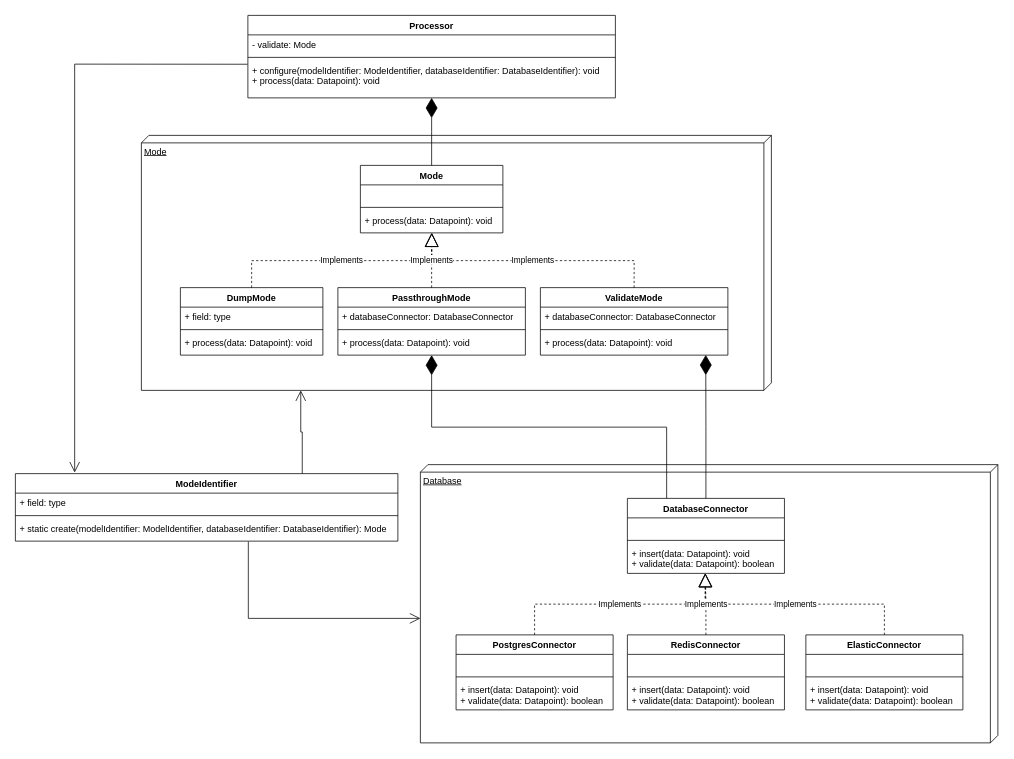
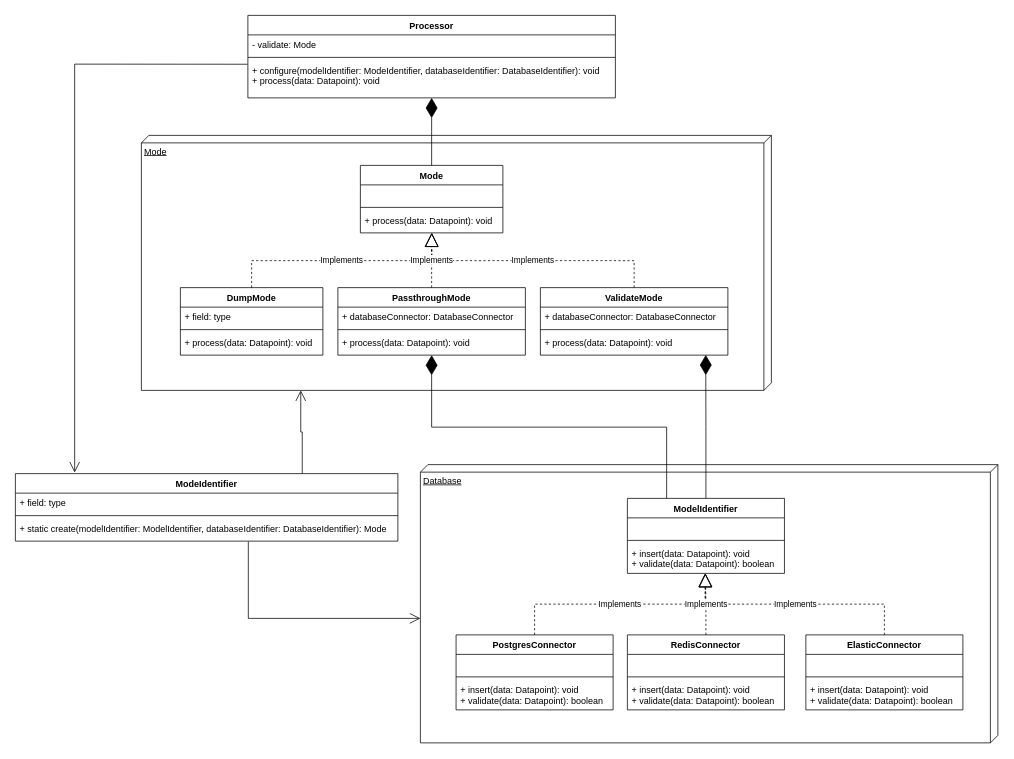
node "DatabaseConnector": label "DatabaseConnector" -> "ModelIdentifier"
